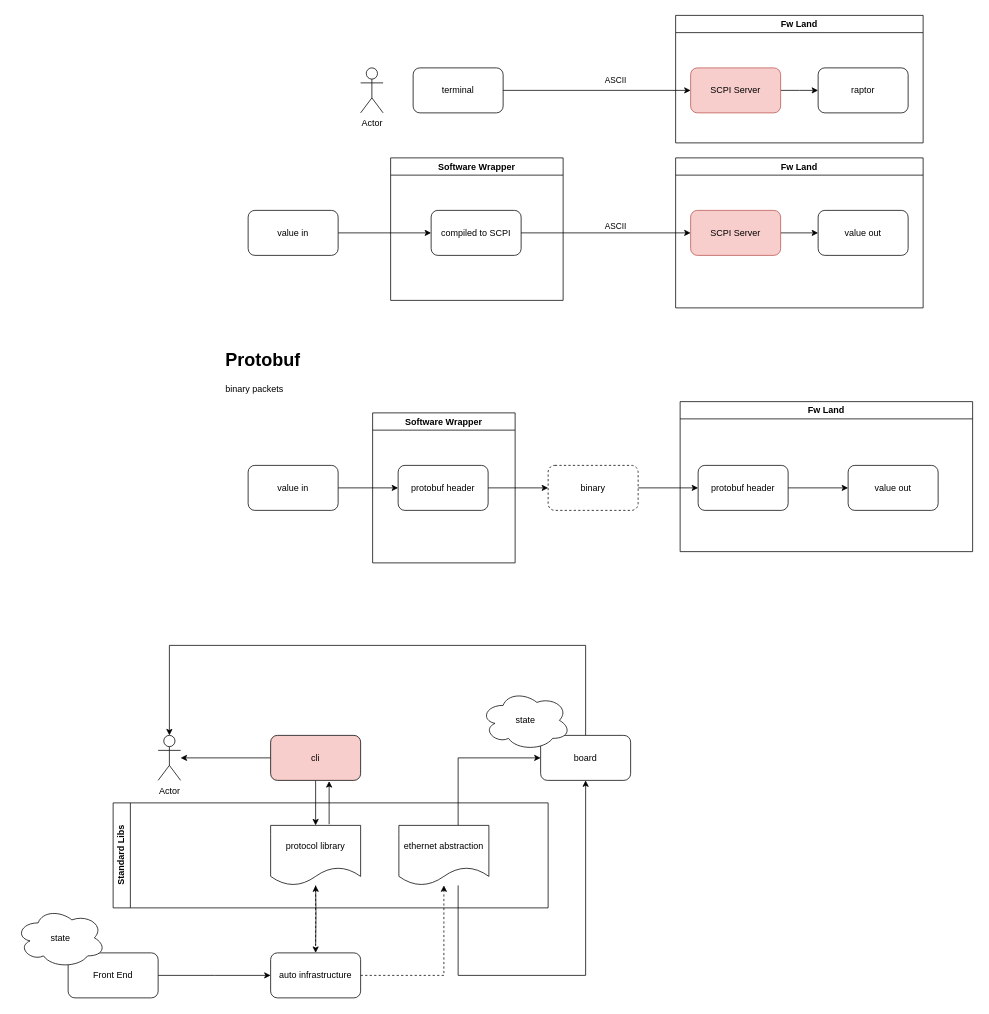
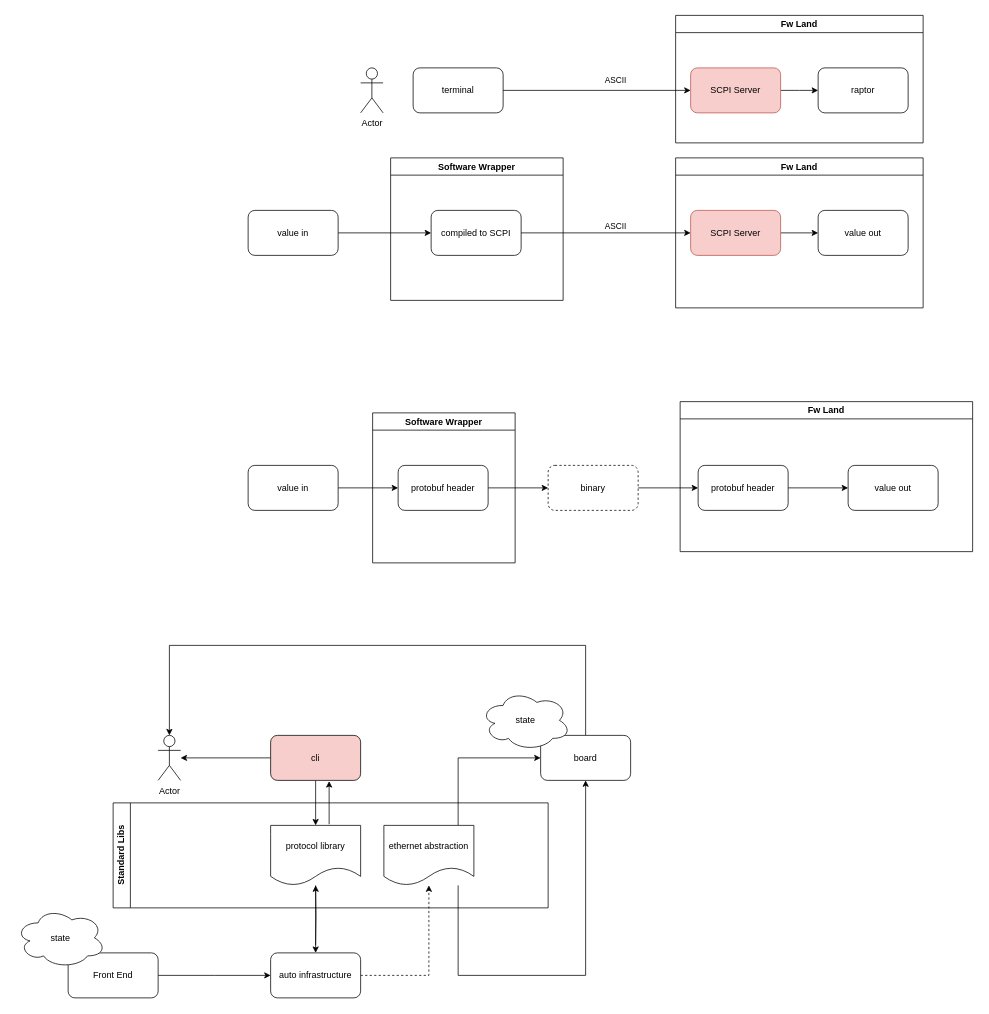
node "Protobuf binary packets": removed
node "ethernet abstraction": moved (444, 855) -> (429, 855)
edge "protocol library" -> "auto infrastructure": style dashed -> solid
